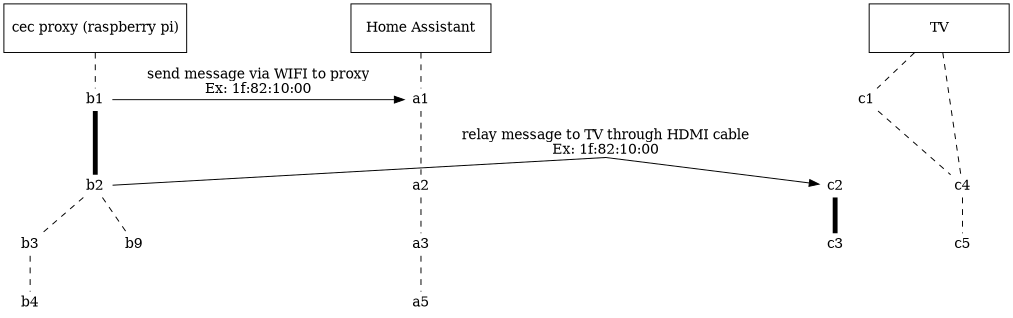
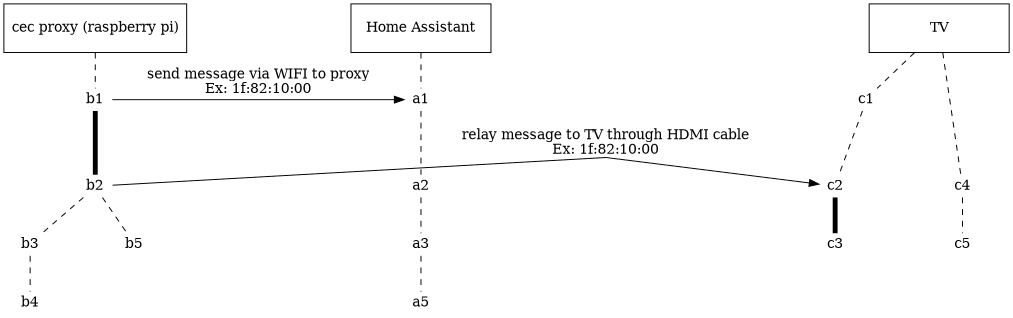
edge "c1" -- "c4": now "c1" -- "c2"
node "b9": label "b9" -> "b5"
